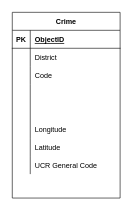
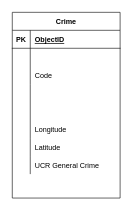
node "District": removed
node "UCR General Code": label "UCR General Code" -> "UCR General Crime"
